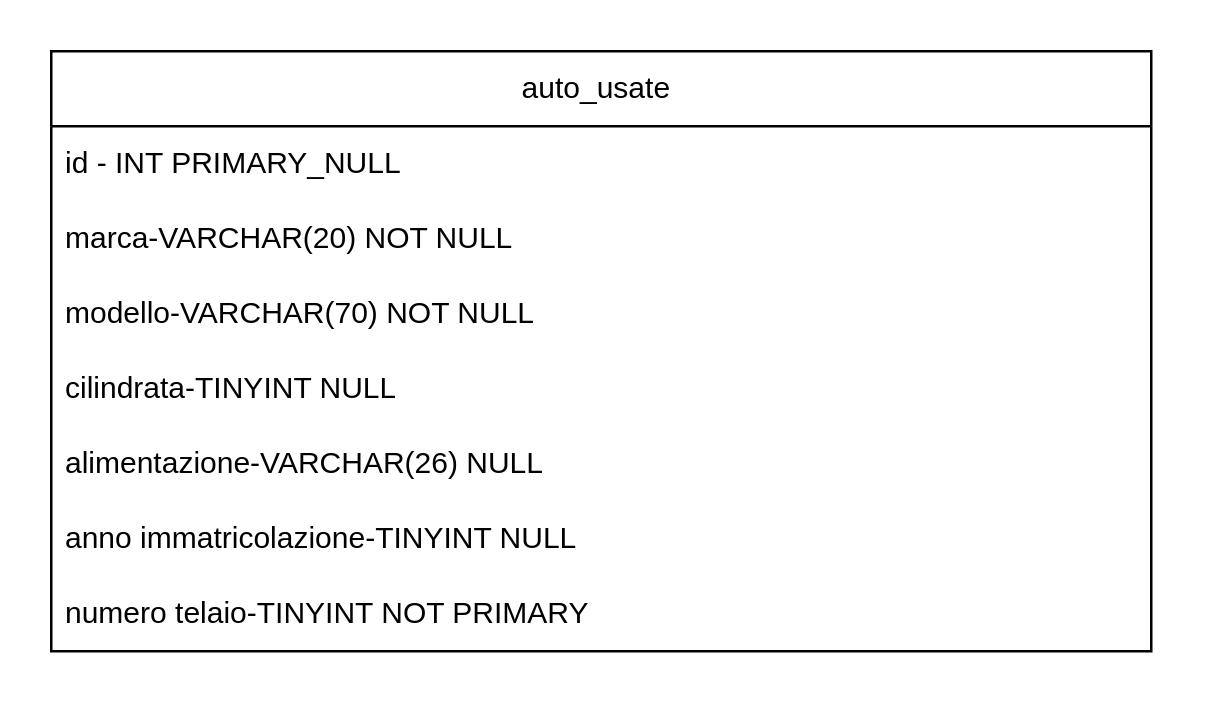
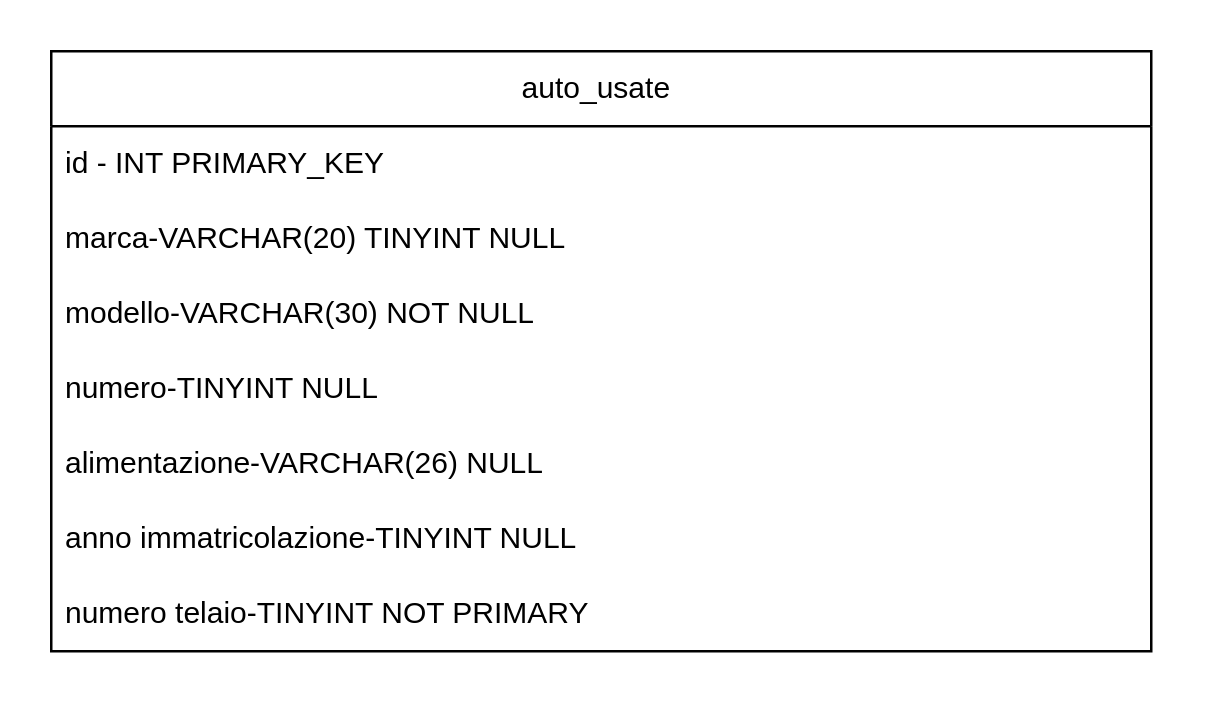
node "id - INT PRIMARY_NULL": label "id - INT PRIMARY_NULL" -> "id - INT PRIMARY_KEY"
node "marca-VARCHAR(20) NOT NULL": label "marca-VARCHAR(20) NOT NULL" -> "marca-VARCHAR(20) TINYINT NULL"
node "modello-VARCHAR(70) NOT NULL": label "modello-VARCHAR(70) NOT NULL" -> "modello-VARCHAR(30) NOT NULL"
node "cilindrata-TINYINT NULL": label "cilindrata-TINYINT NULL" -> "numero-TINYINT NULL"
